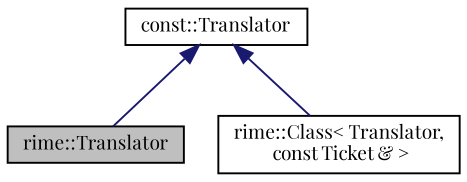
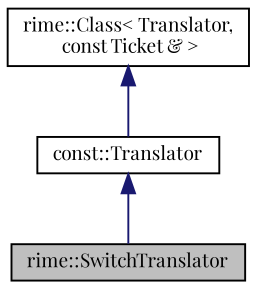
edge "rime::Class< Translator, const Ticket & >" -> "const::Translator": reversed
node "rime::Translator": label "rime::Translator" -> "rime::SwitchTranslator"
